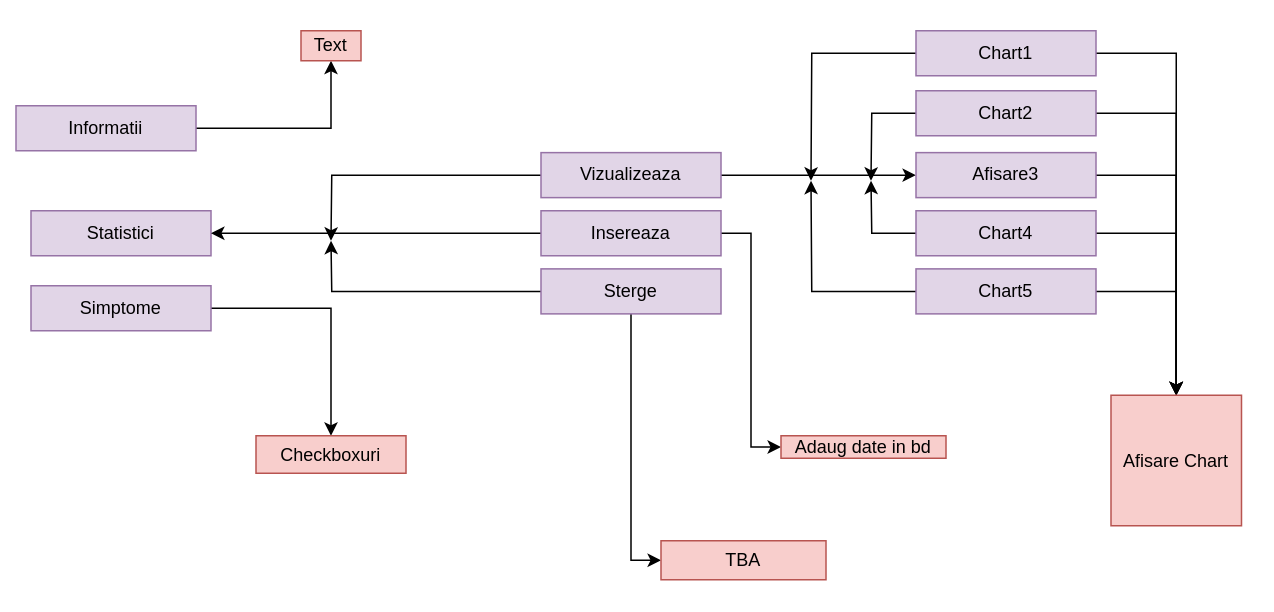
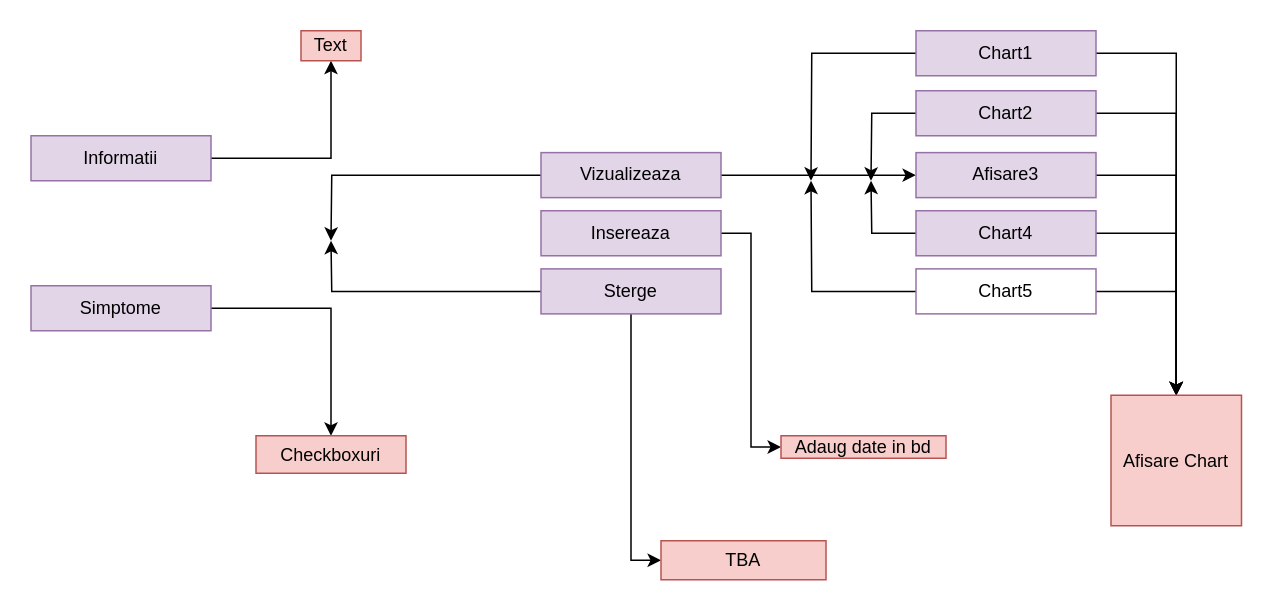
node "Informatii": moved (106, 128) -> (121, 158)
node "Statistici": removed
edge "Insereaza" -> "Statistici": removed
node "Chart5": fillcolor #e1d5e7 -> #ffffff
